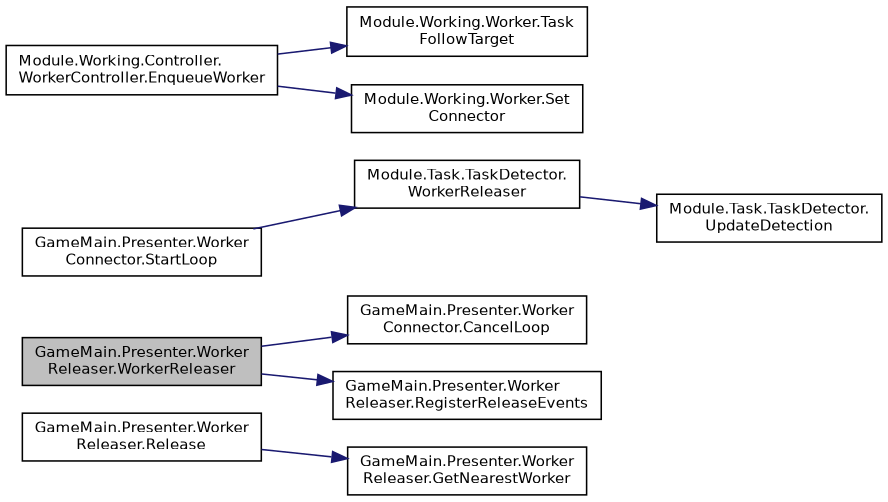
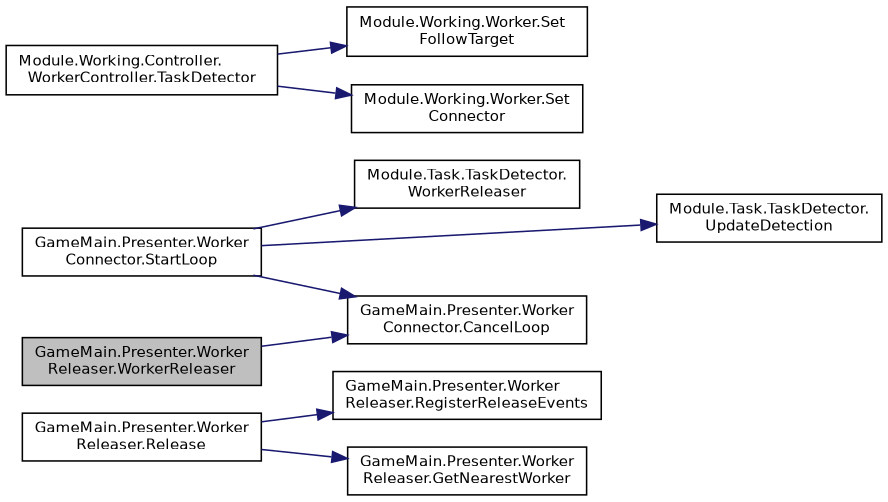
node "Module.Working.Worker.Task FollowTarget": label "Module.Working.Worker.Task FollowTarget" -> "Module.Working.Worker.Set FollowTarget"
node "Module.Working.Controller. WorkerController.EnqueueWorker": label "Module.Working.Controller. WorkerController.EnqueueWorker" -> "Module.Working.Controller. WorkerController.TaskDetector"
edge "Module.Task.TaskDetector. WorkerReleaser" -> "Module.Task.TaskDetector. UpdateDetection": now "GameMain.Presenter.Worker Connector.StartLoop" -> "Module.Task.TaskDetector. UpdateDetection"
edge "GameMain.Presenter.Worker Connector.StartLoop" -> "GameMain.Presenter.Worker Connector.CancelLoop": added
edge "GameMain.Presenter.Worker Releaser.WorkerReleaser" -> "GameMain.Presenter.Worker Releaser.RegisterReleaseEvents": now "GameMain.Presenter.Worker Releaser.Release" -> "GameMain.Presenter.Worker Releaser.RegisterReleaseEvents"
